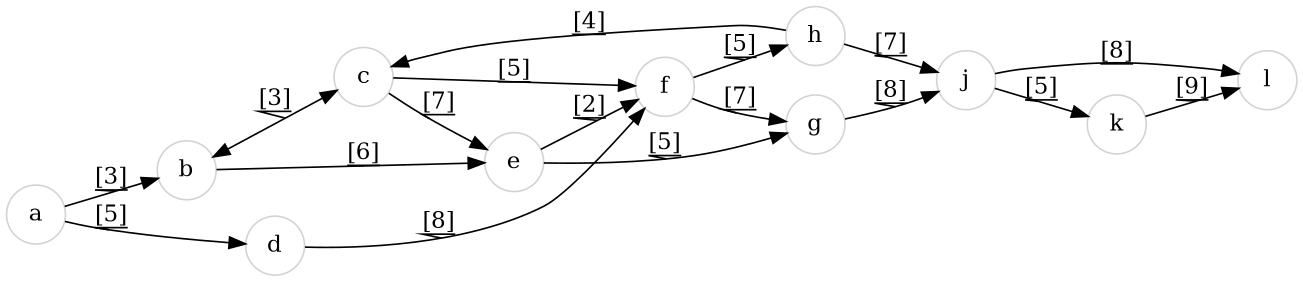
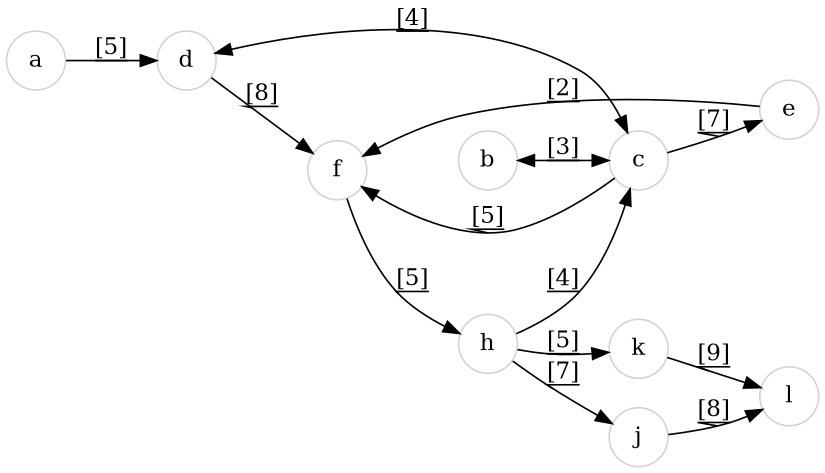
edge "d" -- "c": added, label "[4]"
edge "j" -> "k": now "h" -> "k"
node "g": removed
edge "b" -> "e": removed, label "[6]"
edge "a" -> "b": removed, label "[3]"
